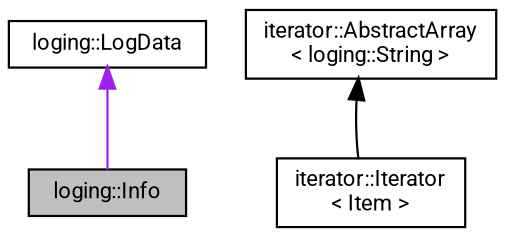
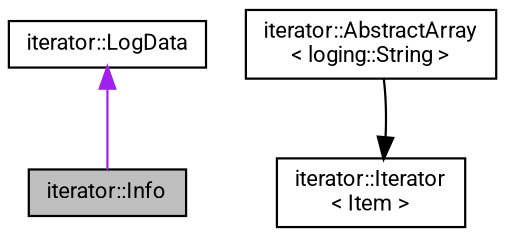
node "loging::LogData": label "loging::LogData" -> "iterator::LogData"
edge "iterator::Iterator < Item >" -> "iterator::AbstractArray < loging::String >": reversed
node "loging::Info": label "loging::Info" -> "iterator::Info"
